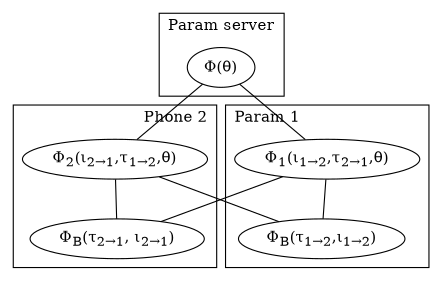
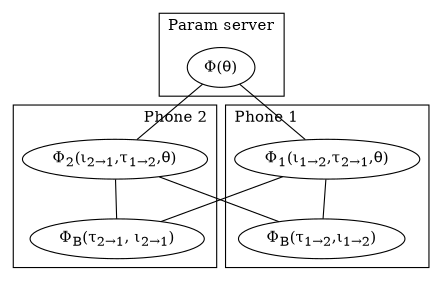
cluster "Param 1": label "Param 1" -> "Phone 1"
